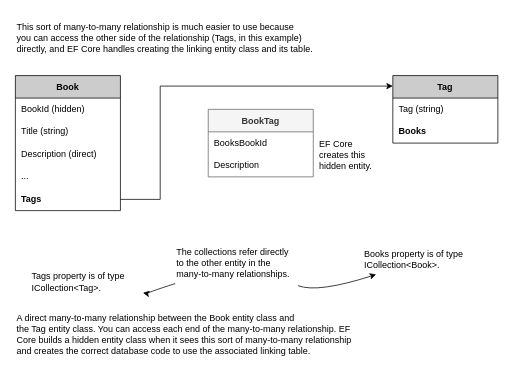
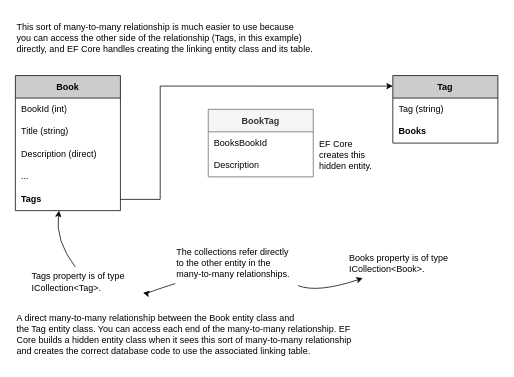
node "BookId (hidden)": label "BookId (hidden)" -> "BookId (int)"
edge "Tags property is of type ICollection<Tag>." -> "Book": added
node "Books property is of type ICollection<Book>.": moved (423, 259) -> (408, 263)
